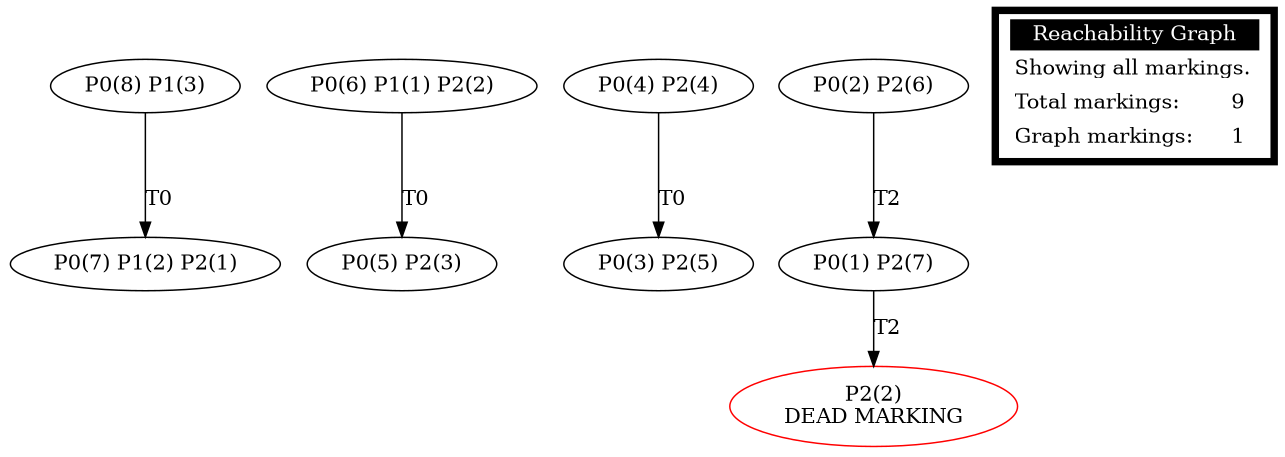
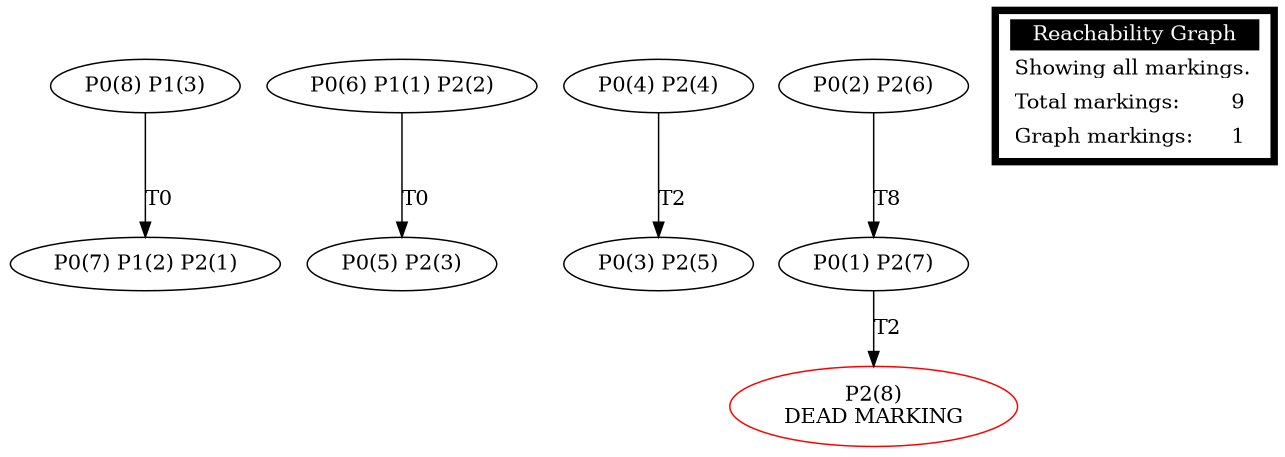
edge "P0(4) P2(4)" -> "P0(3) P2(5)": label "T0" -> "T2"
edge "P0(2) P2(6)" -> "P0(1) P2(7)": label "T2" -> "T8"
node "P2(2) DEAD MARKING": label "P2(2) DEAD MARKING" -> "P2(8) DEAD MARKING"
